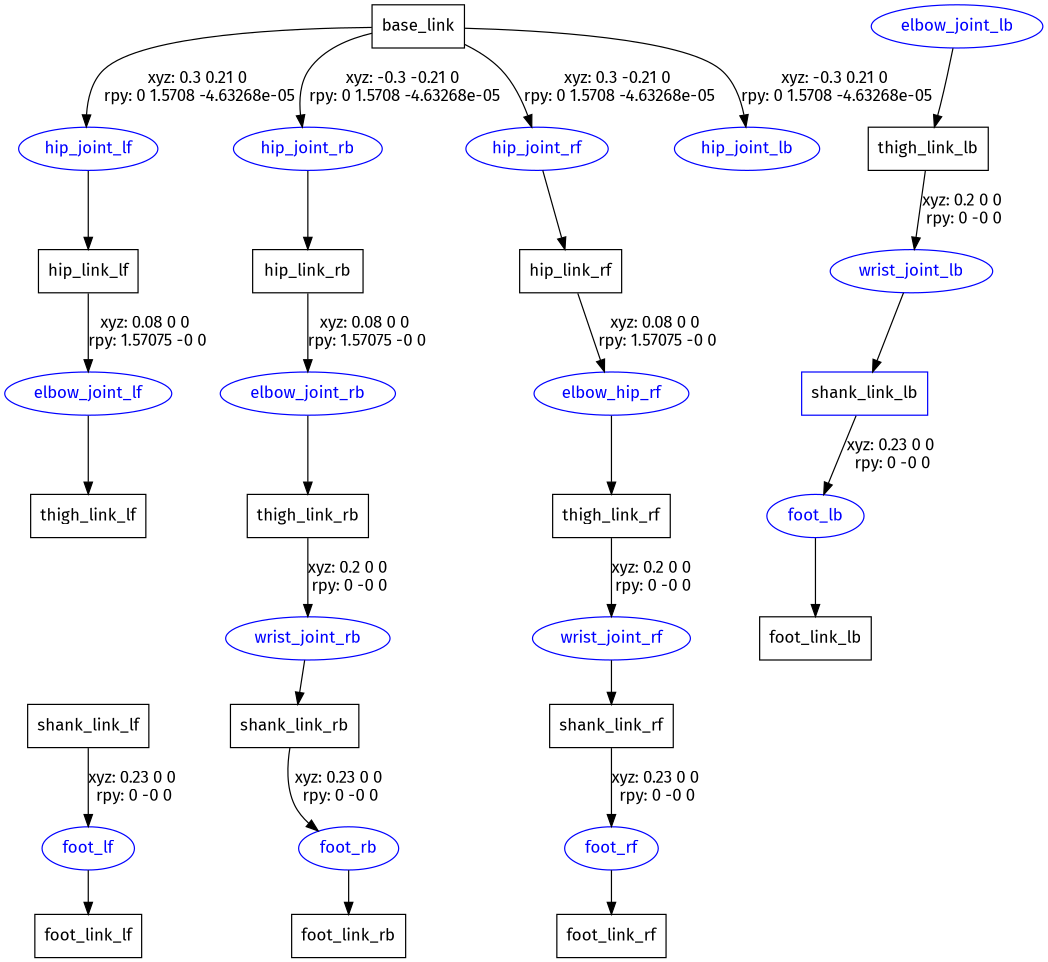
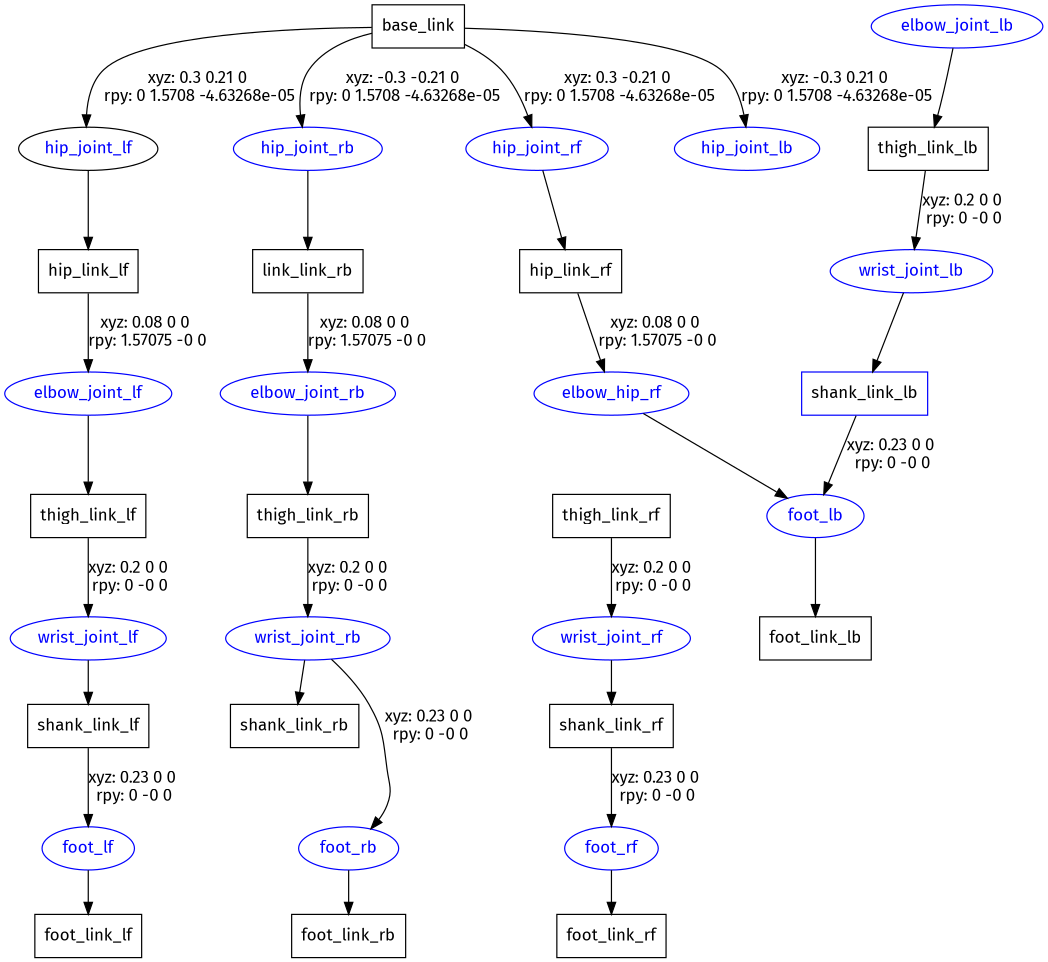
node "hip_joint_lf": color blue -> black
node "hip_link_rb": label "hip_link_rb" -> "link_link_rb"
edge "elbow_hip_rf" -> "thigh_link_rf": now "elbow_hip_rf" -> "foot_lb"
node "wrist_joint_lf": added
edge "shank_link_rb" -> "foot_rb": now "wrist_joint_rb" -> "foot_rb"
